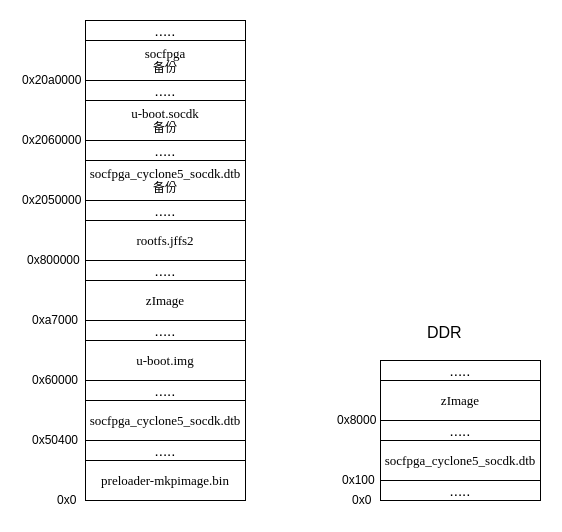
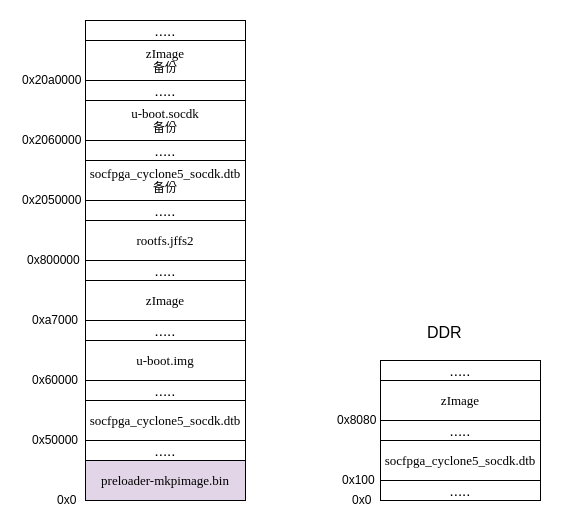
node "socfpga 备份": label "socfpga 备份" -> "zImage 备份"
node "0x8000": label "0x8000" -> "0x8080"
node "0x50400": label "0x50400" -> "0x50000"
node "preloader-mkpimage.bin": fillcolor #ffffff -> #e1d5e7
